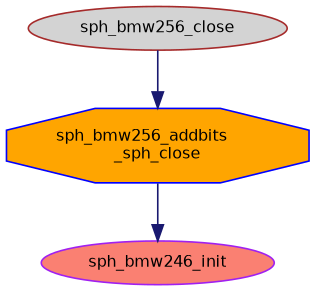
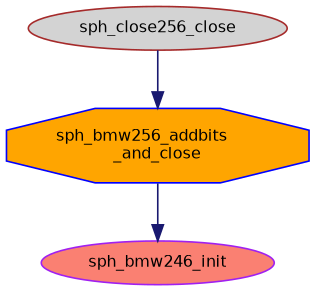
node "sph_bmw256_close": label "sph_bmw256_close" -> "sph_close256_close"
node "sph_bmw256_addbits _sph_close": label "sph_bmw256_addbits _sph_close" -> "sph_bmw256_addbits _and_close"
